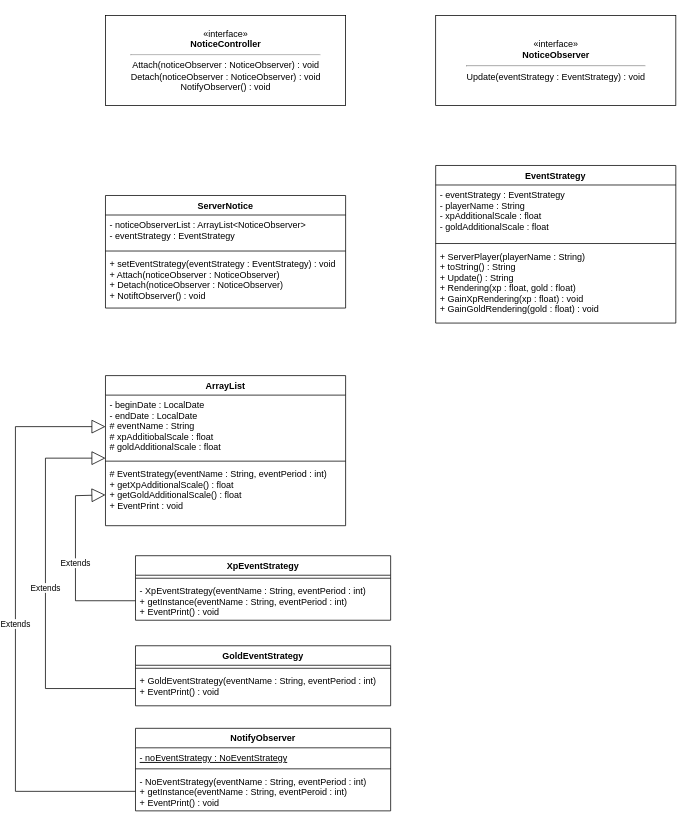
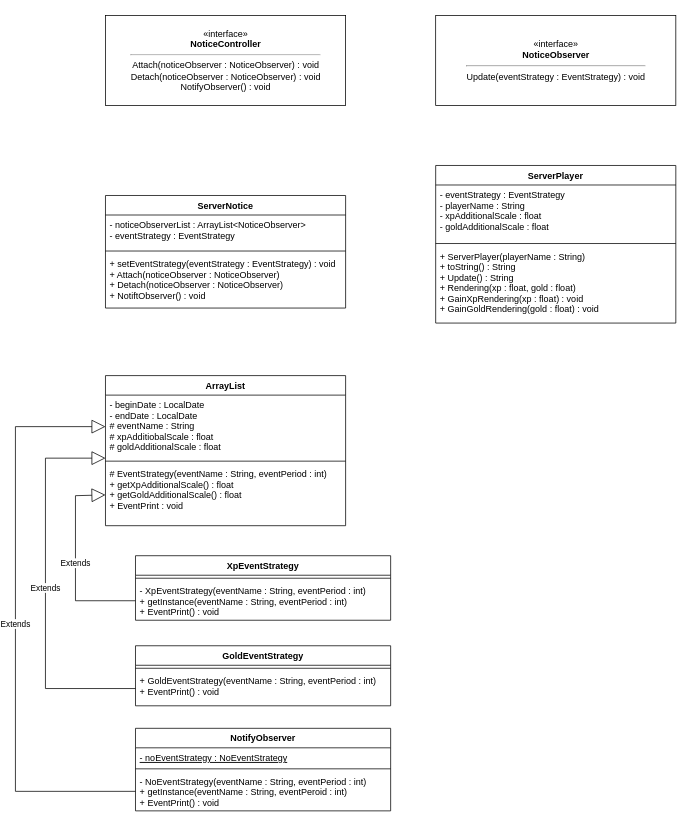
node "EventStrategy": label "EventStrategy" -> "ServerPlayer"
